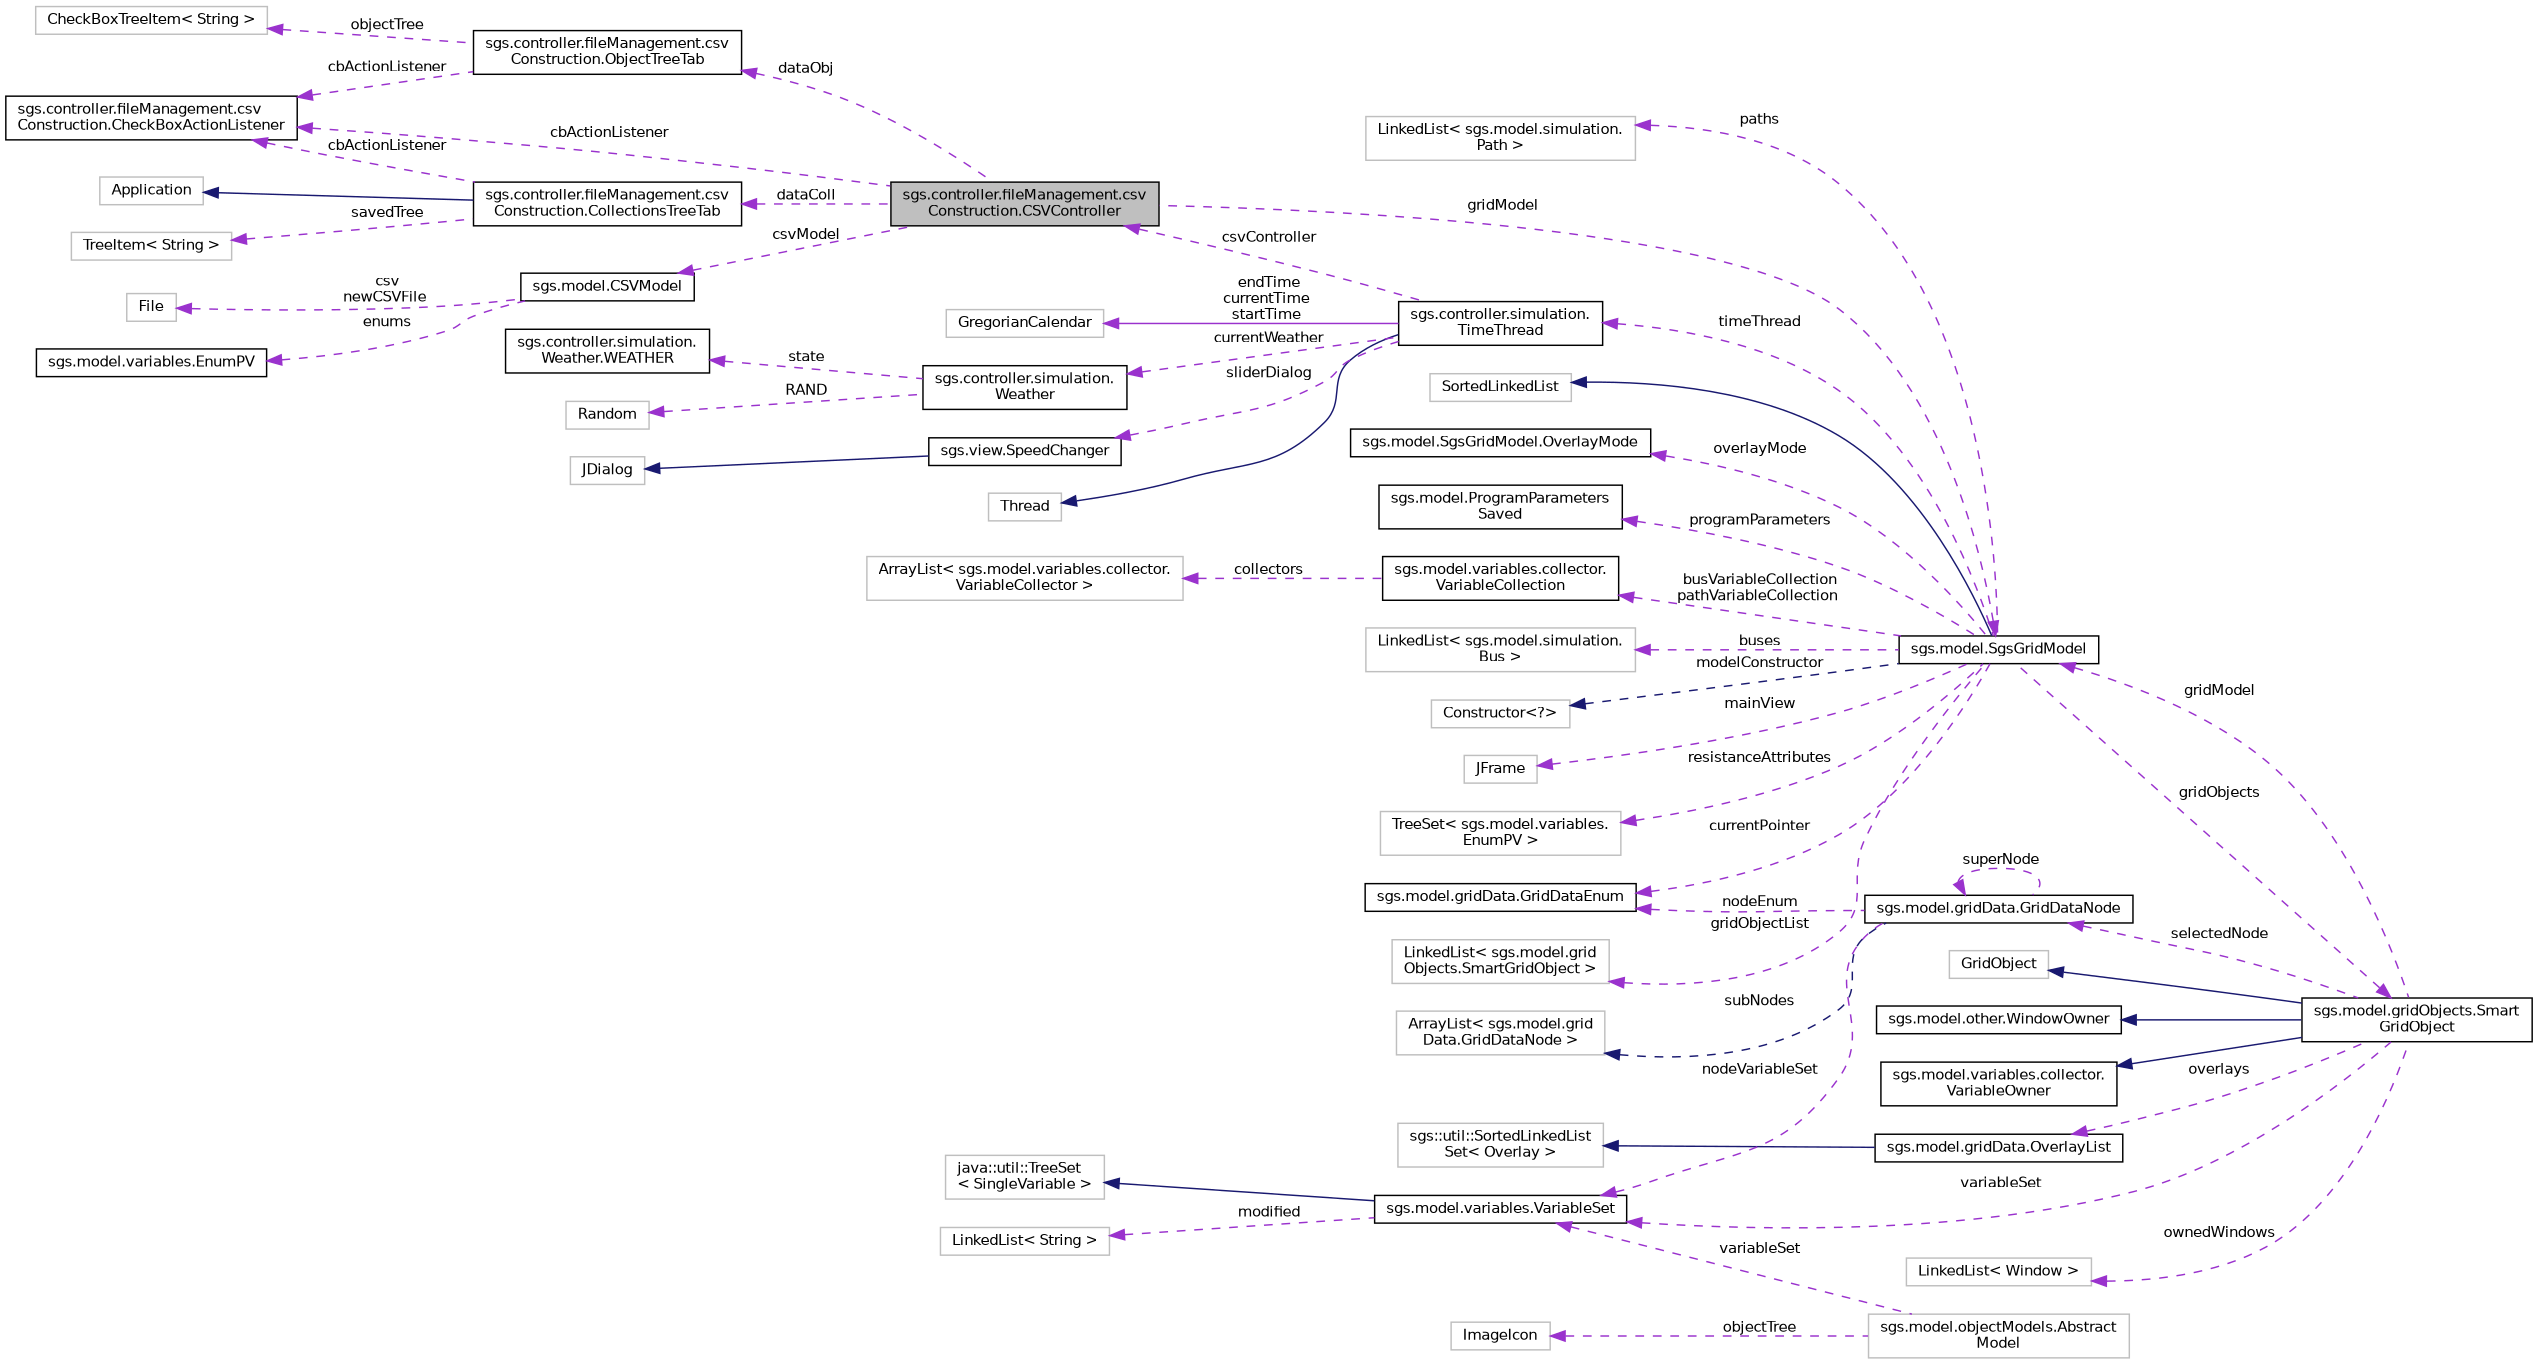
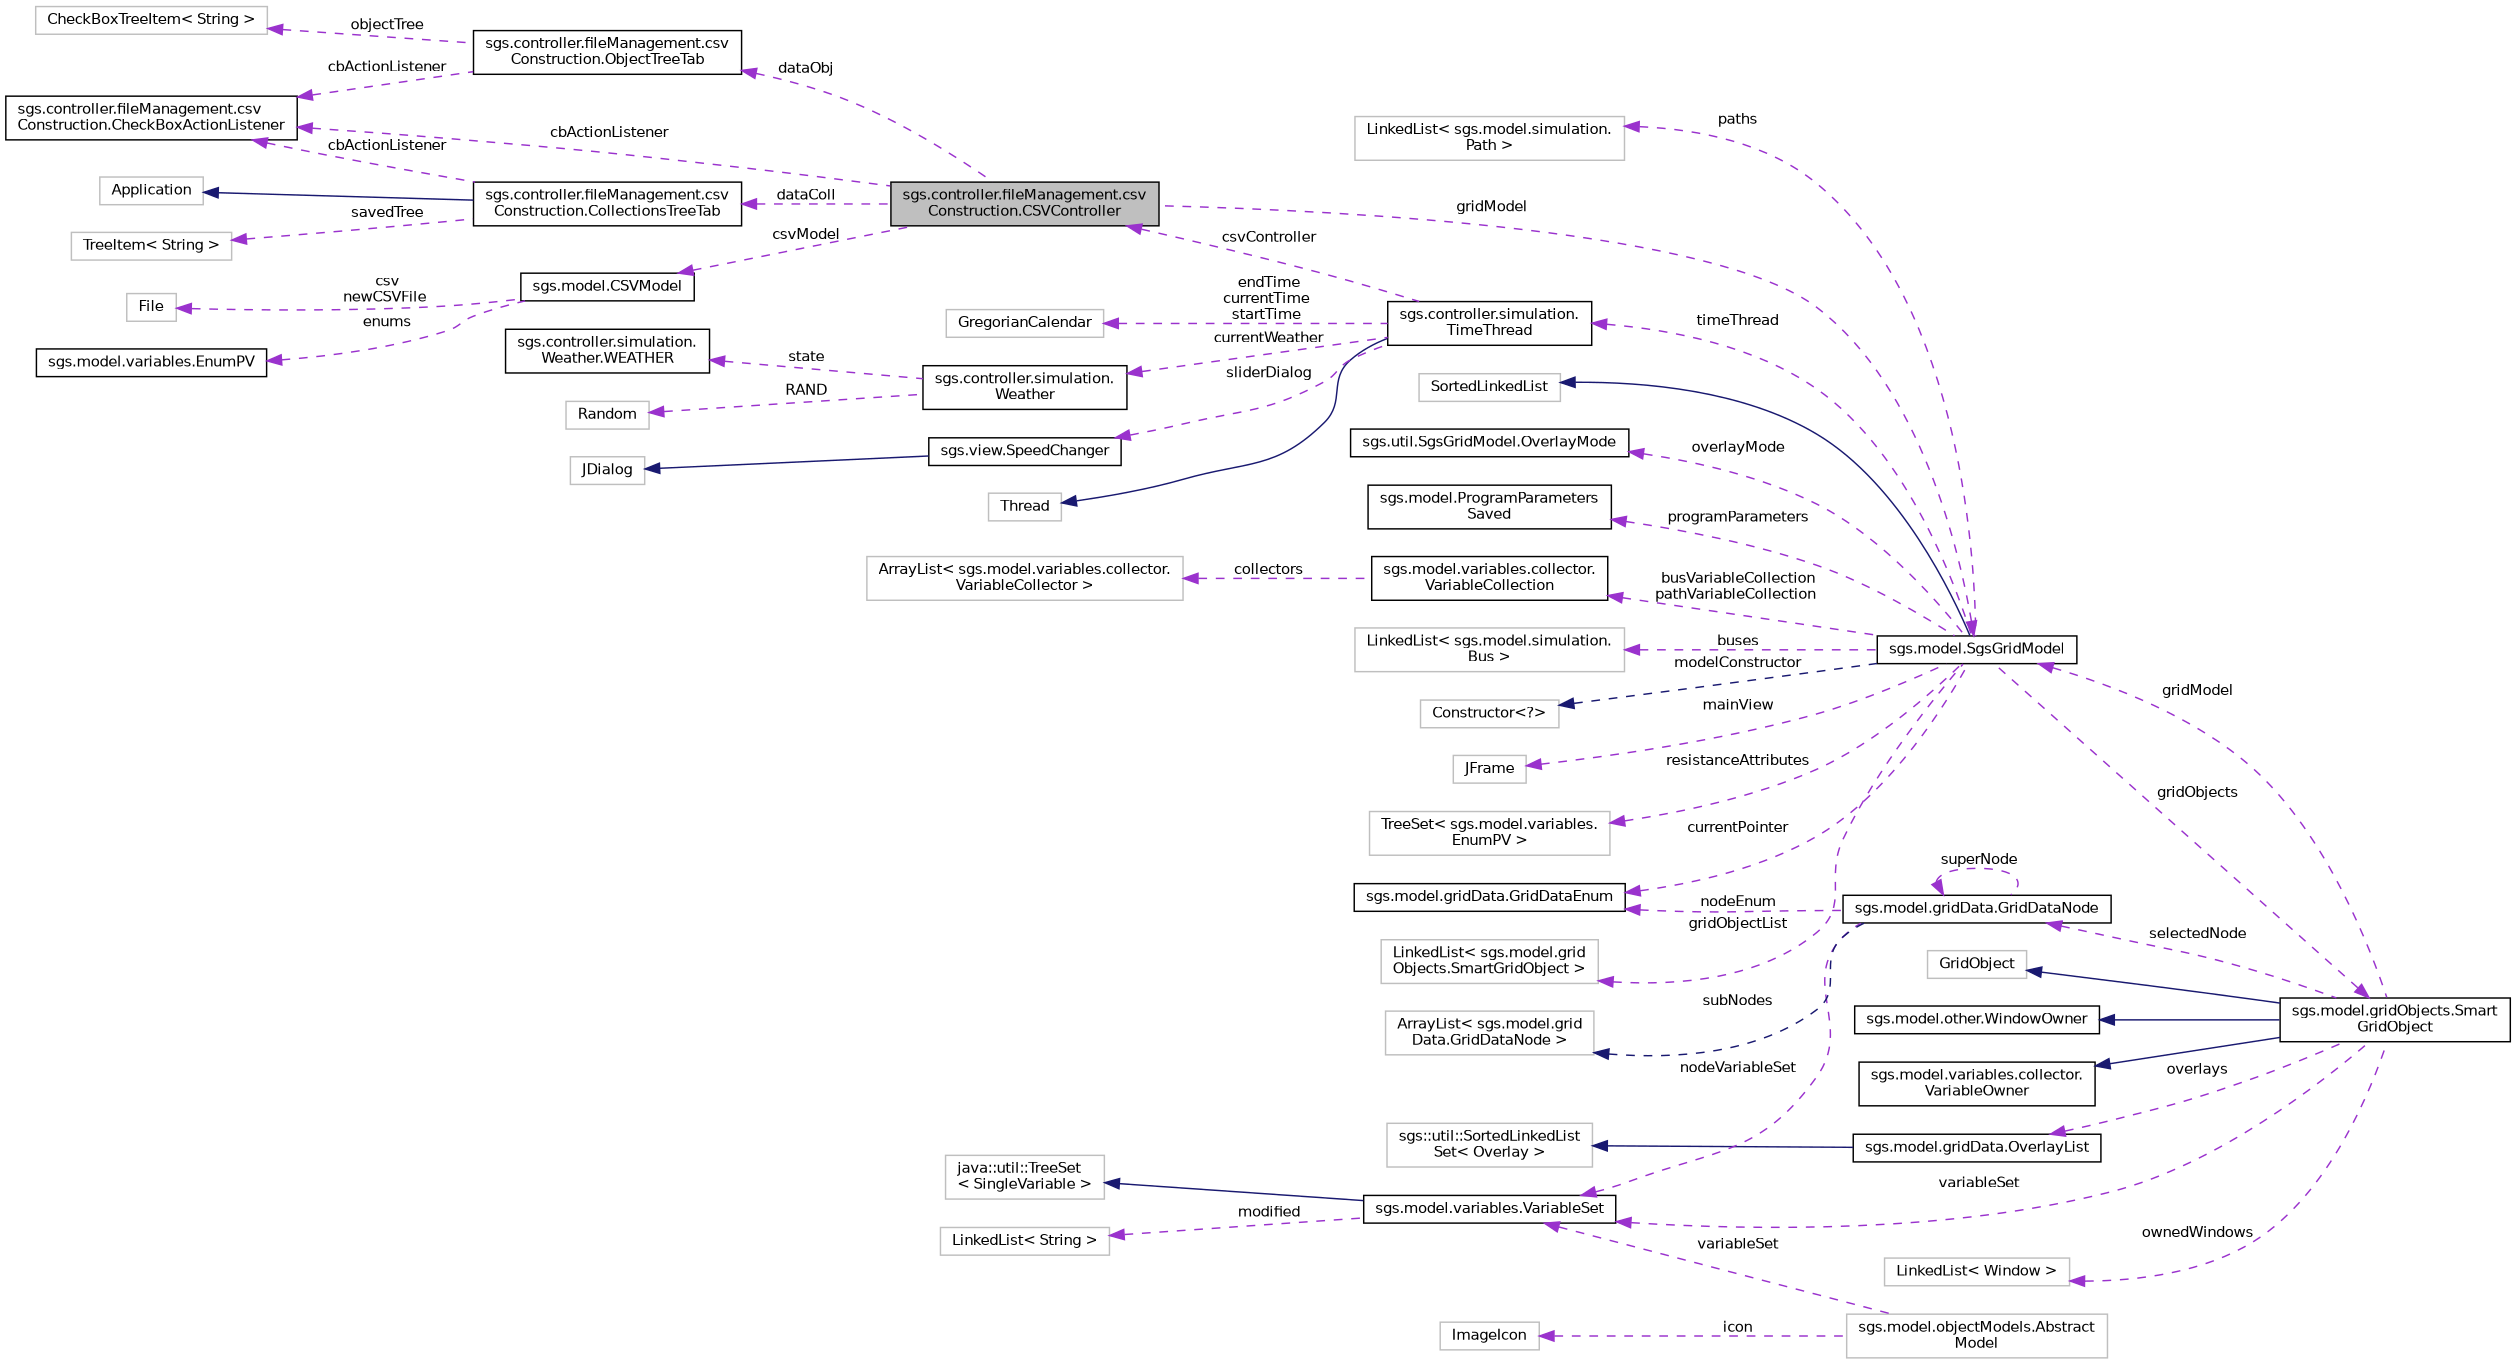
edge "sgs.controller.simulation. TimeThread" -> "GregorianCalendar": style solid -> dashed
node "sgs.model.SgsGridModel.OverlayMode": label "sgs.model.SgsGridModel.OverlayMode" -> "sgs.util.SgsGridModel.OverlayMode"
edge "sgs.model.objectModels.Abstract Model" -> "ImageIcon": label " objectTree" -> " icon"
